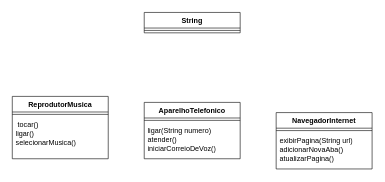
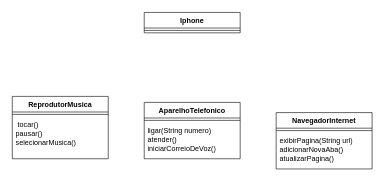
node "String": label "String" -> "Iphone"
node "tocar() ligar() selecionarMusica()": label "tocar() ligar() selecionarMusica()" -> "tocar() pausar() selecionarMusica()"
